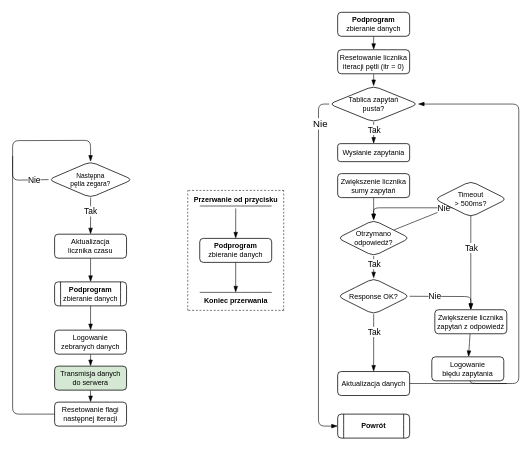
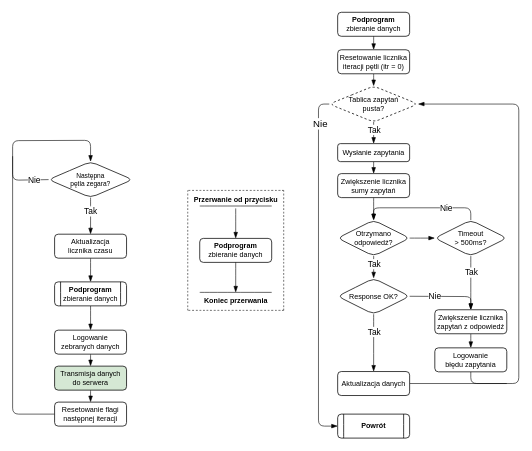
node "Tablica zapytań pusta?": style solid -> dashed
edge "Wysłanie zapytania" -> "Zwiększenie licznika sumy zapytań": added
node "Timeout > 500ms?": moved (471, 199) -> (471, 238)
node "Logowanie błędu zapytania": moved (468, 369) -> (471, 360)
